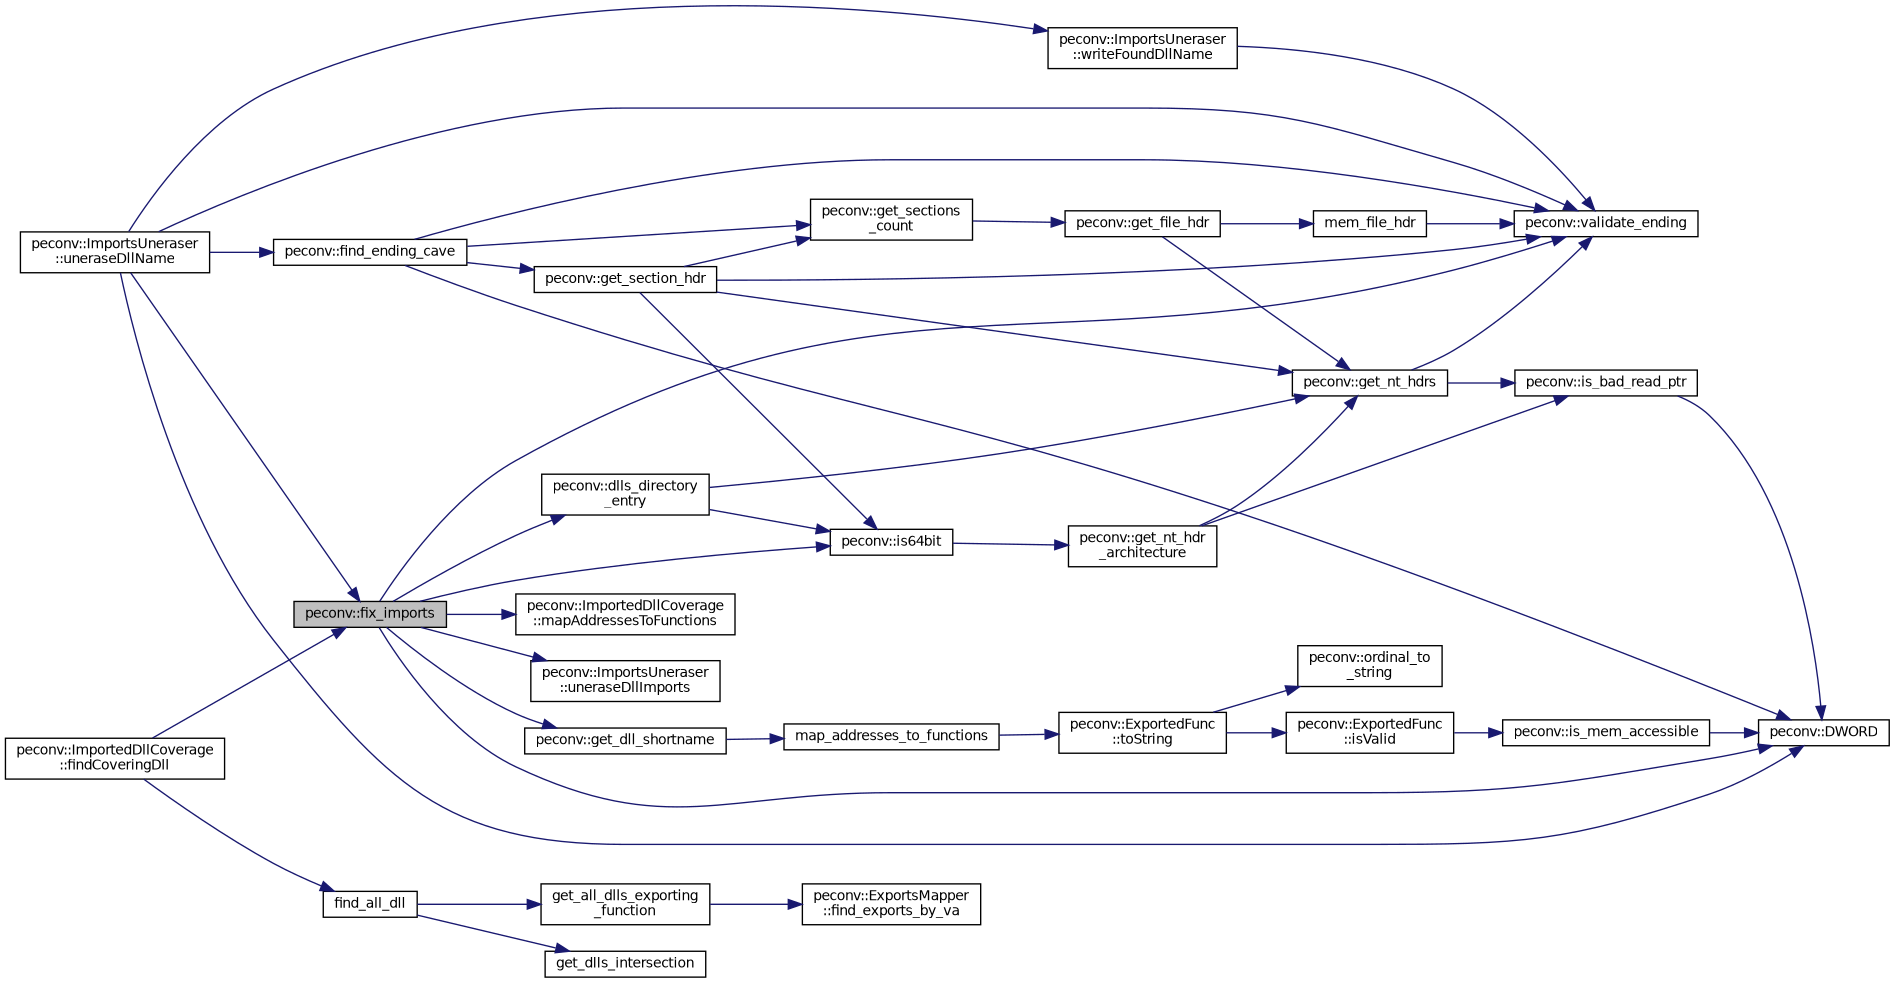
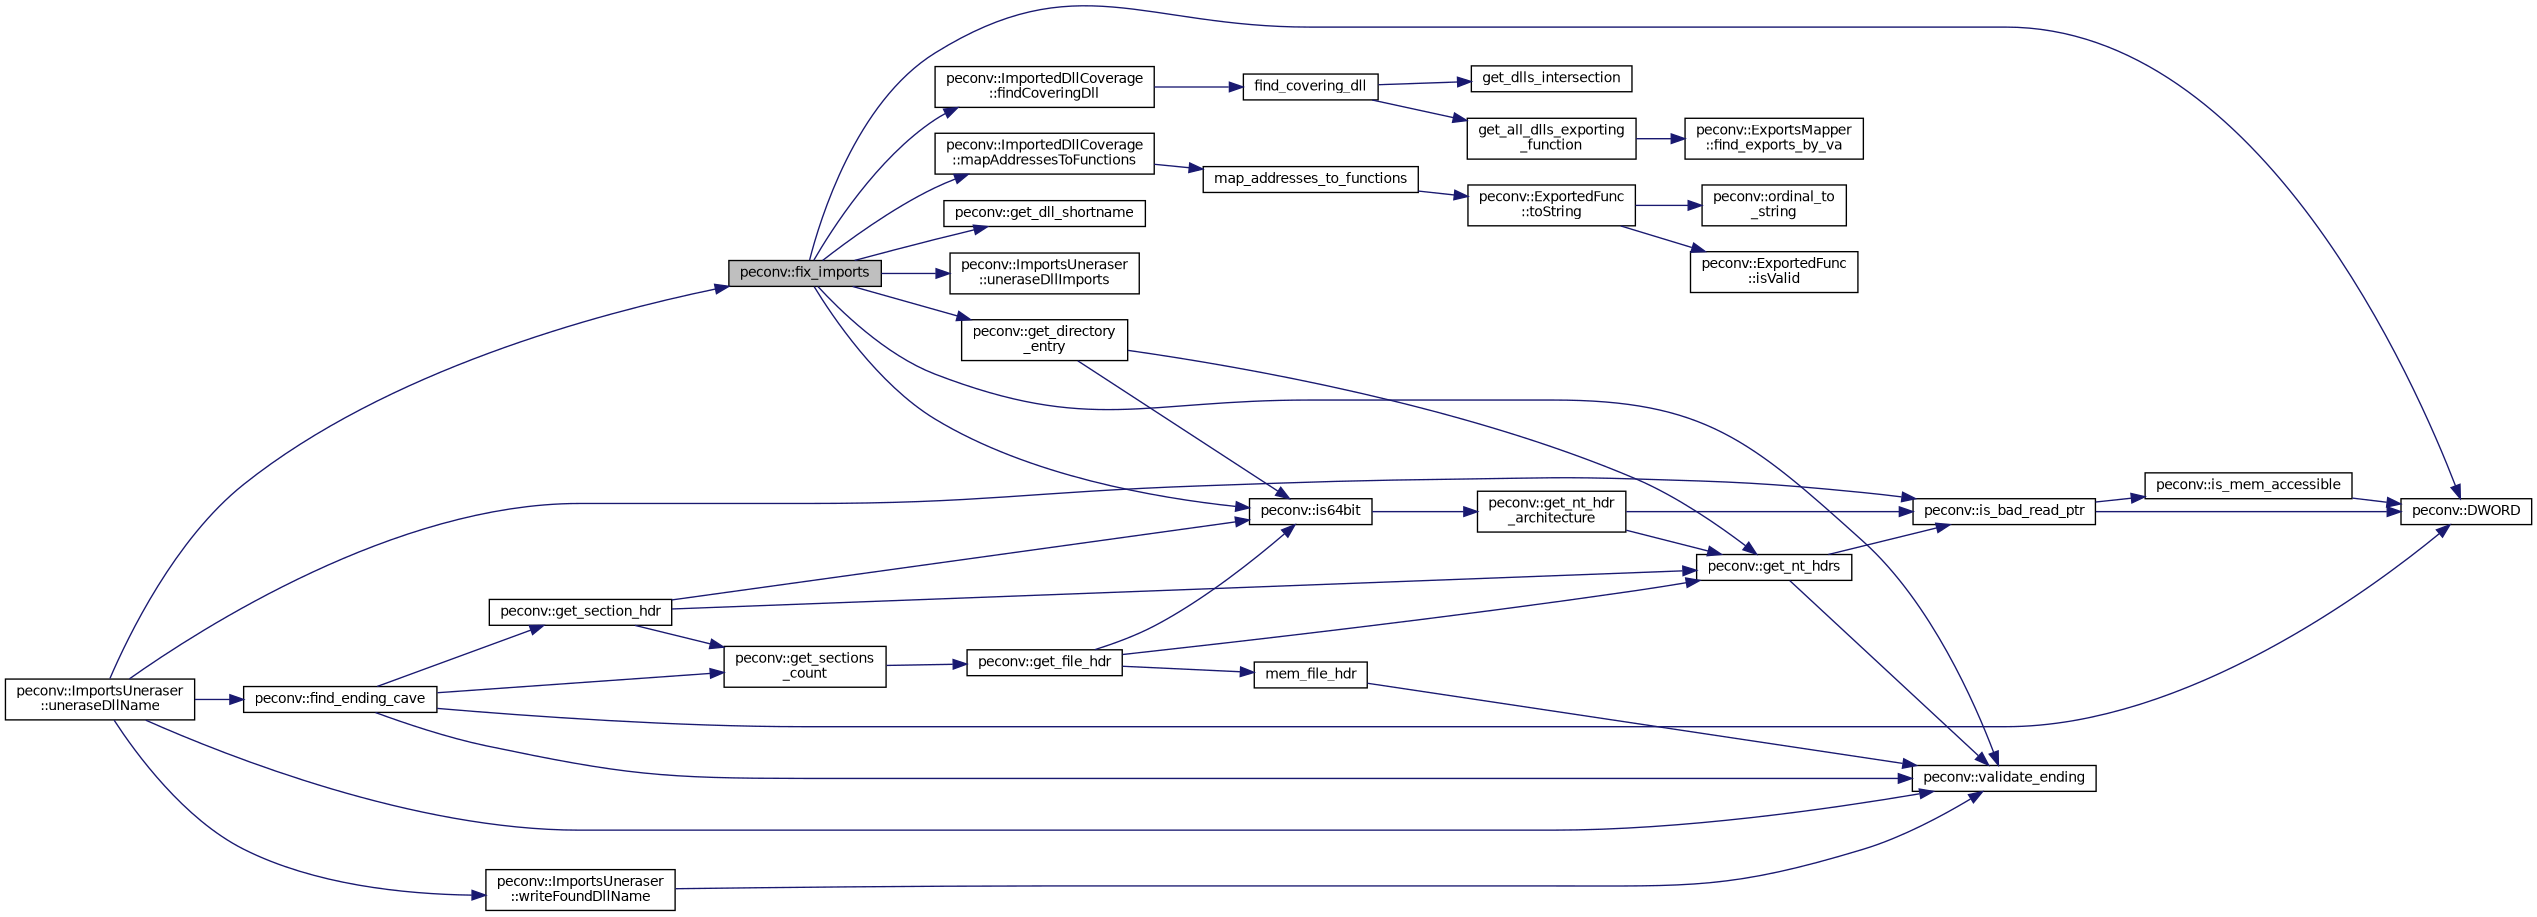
edge "peconv::get_section_hdr" -> "peconv::validate_ending": removed
node "peconv::dlls_directory _entry": label "peconv::dlls_directory _entry" -> "peconv::get_directory _entry"
edge "peconv::get_file_hdr" -> "peconv::is64bit": added
edge "peconv::ImportedDllCoverage ::findCoveringDll" -> "peconv::fix_imports": reversed
edge "peconv::ExportedFunc ::isValid" -> "peconv::is_mem_accessible": now "peconv::is_bad_read_ptr" -> "peconv::is_mem_accessible"
edge "peconv::get_dll_shortname" -> "map_addresses_to_functions": now "peconv::ImportedDllCoverage ::mapAddressesToFunctions" -> "map_addresses_to_functions"
edge "peconv::ImportsUneraser ::uneraseDllName" -> "peconv::DWORD": now "peconv::ImportsUneraser ::uneraseDllName" -> "peconv::is_bad_read_ptr"
node "find_all_dll": label "find_all_dll" -> "find_covering_dll"
